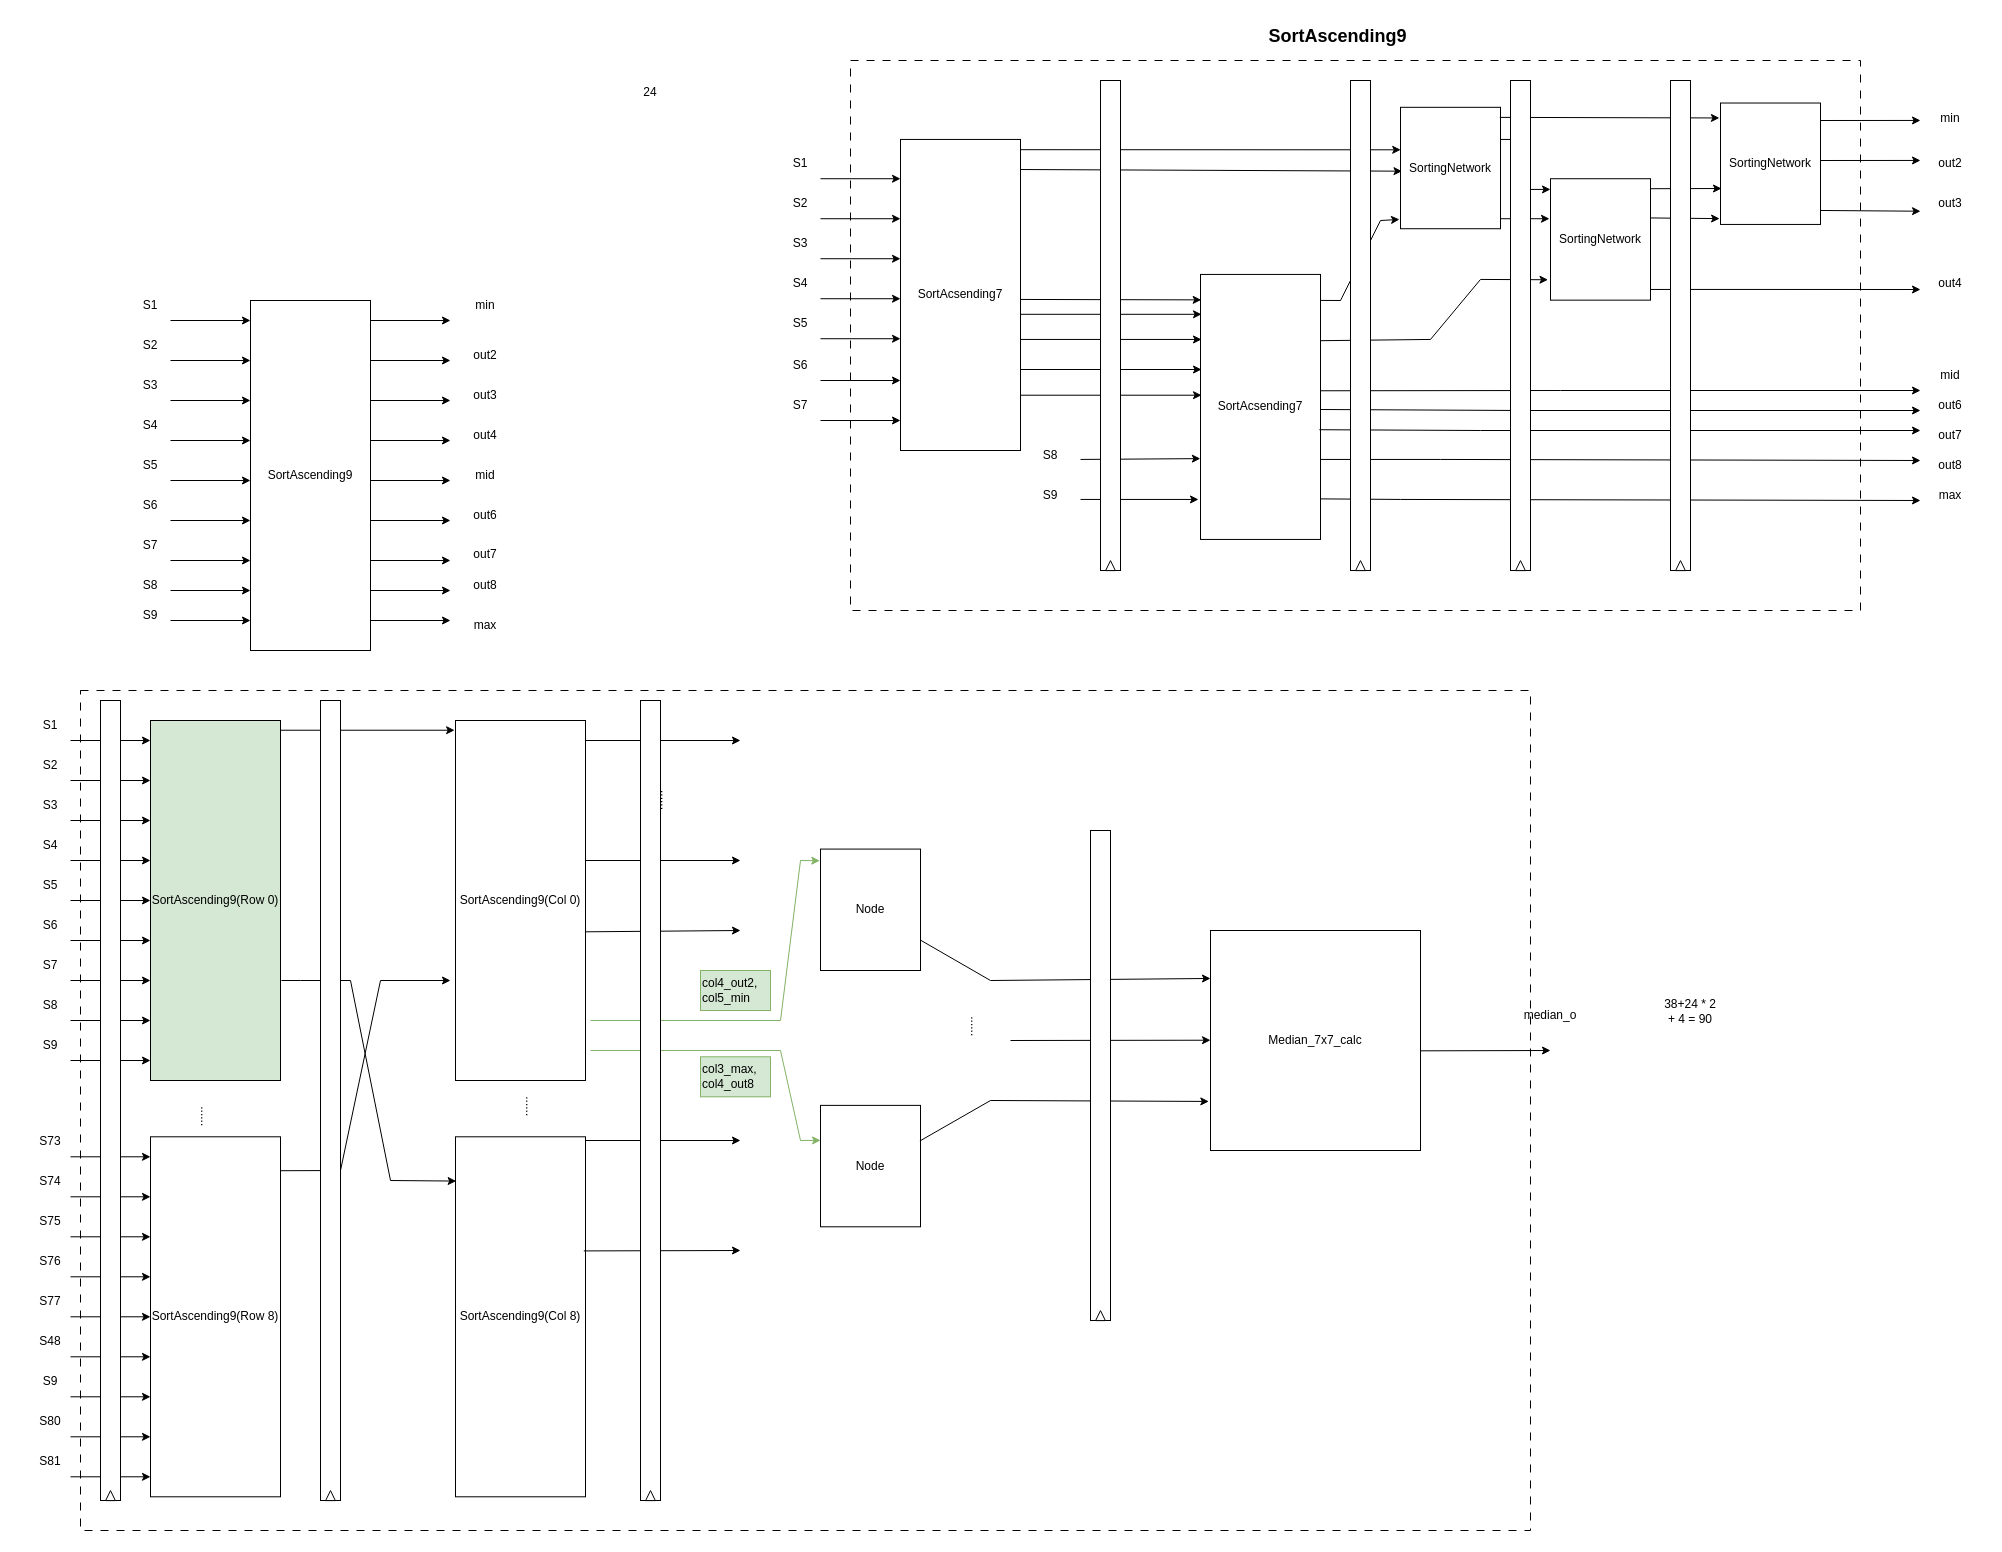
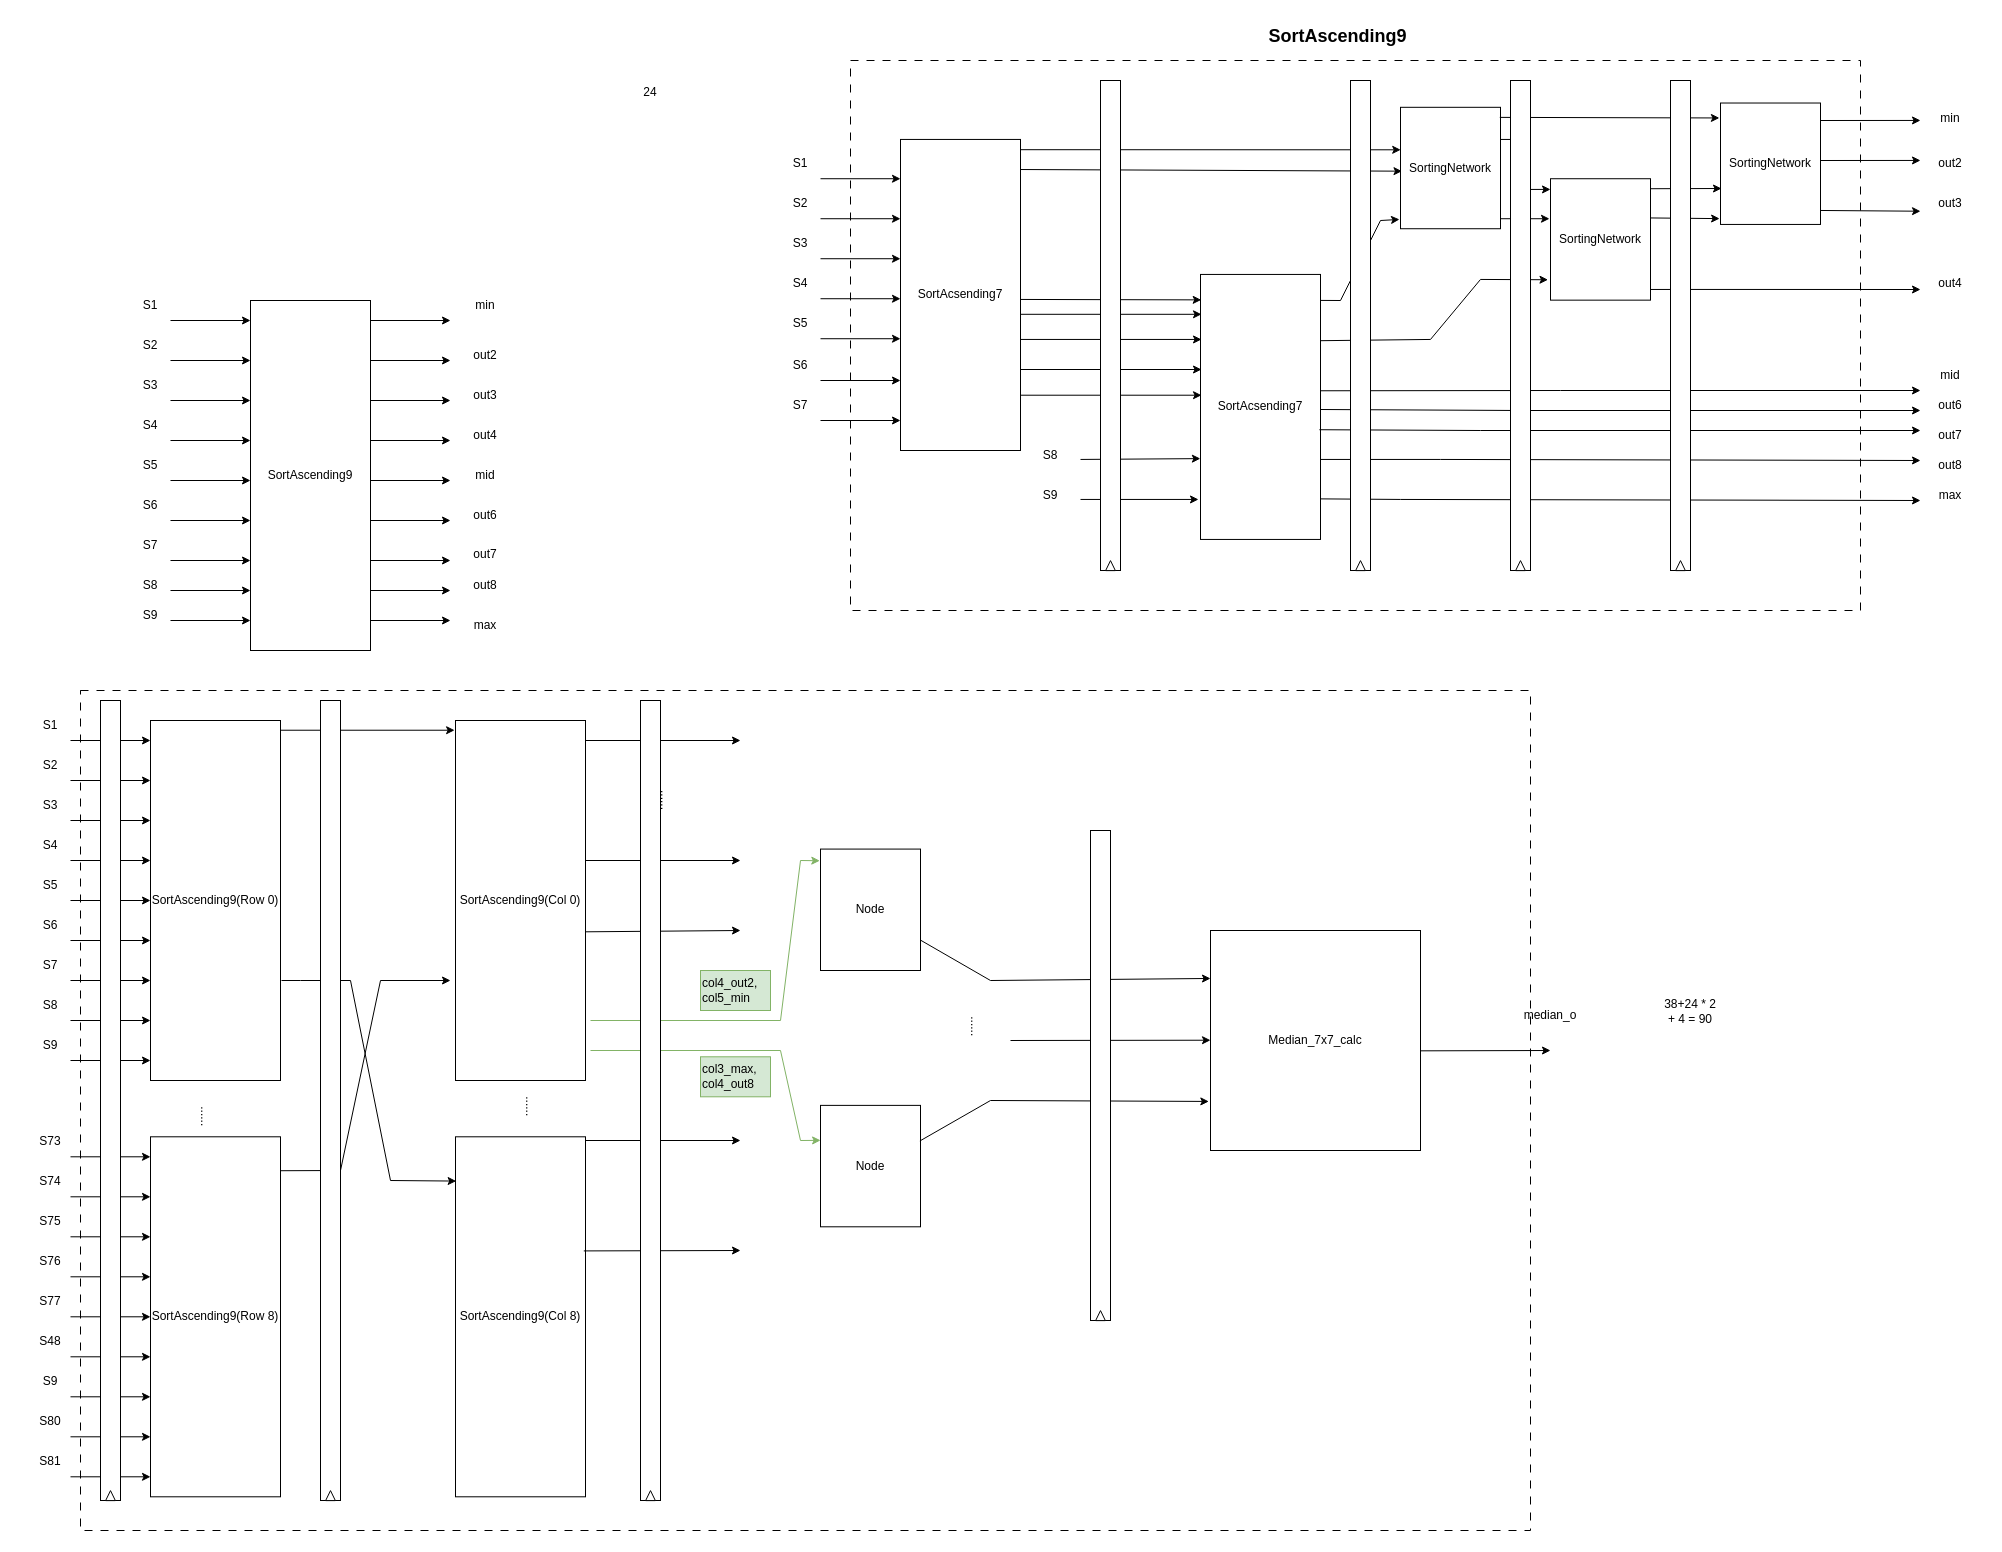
node "SortAscending9(Row 0)": fillcolor #d5e8d4 -> #ffffff
